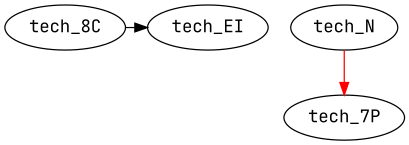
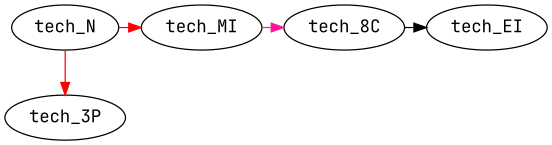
node "tech_MI": added
node "tech_7P": label "tech_7P" -> "tech_3P"
